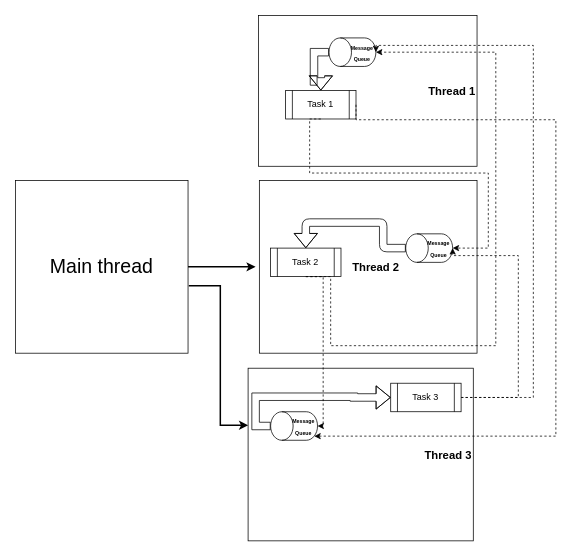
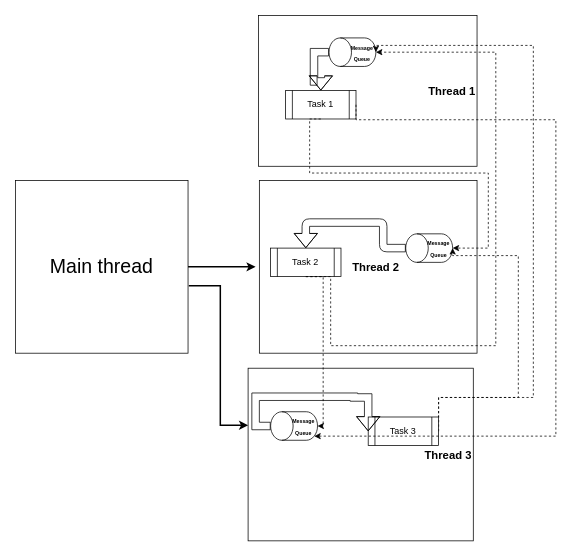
node "Task 3": moved (426, 397) -> (403, 431)
